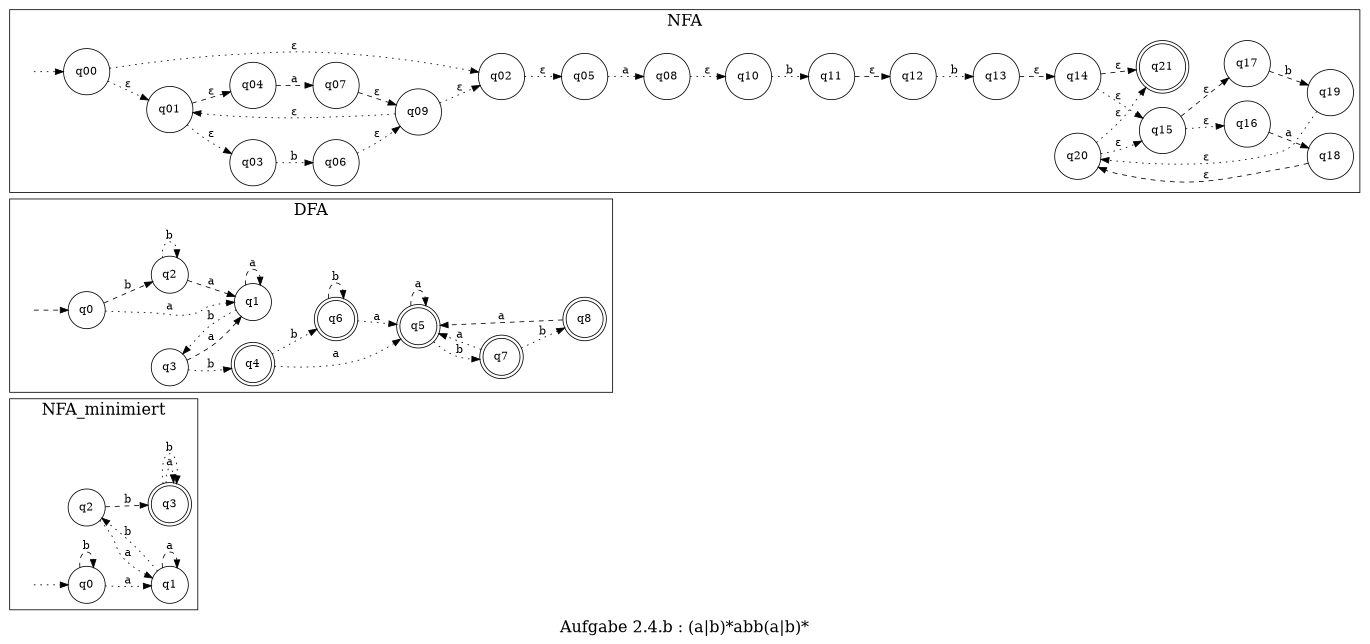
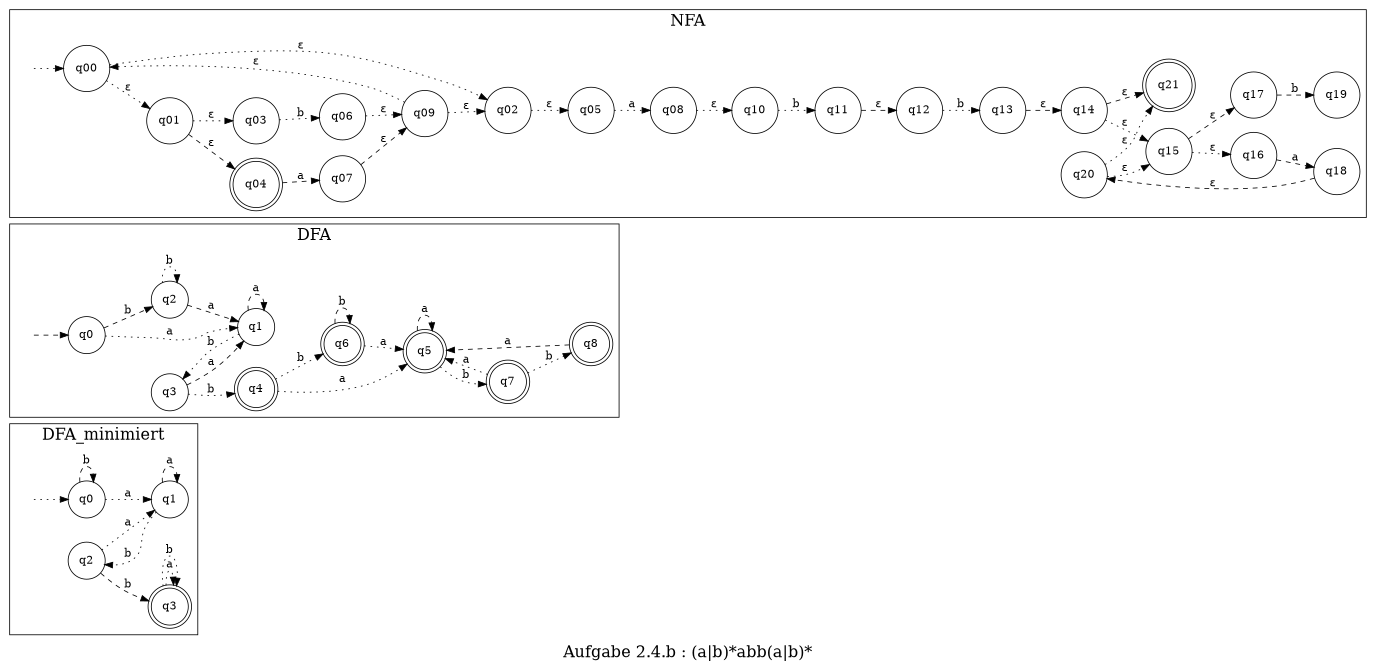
node "q04": shape circle -> doublecircle
edge "q09" -> "q01": now "q09" -> "q00"
edge "q19" -> "q20": removed, label "ε"
cluster "NFA_minimiert": label "NFA_minimiert" -> "DFA_minimiert"
